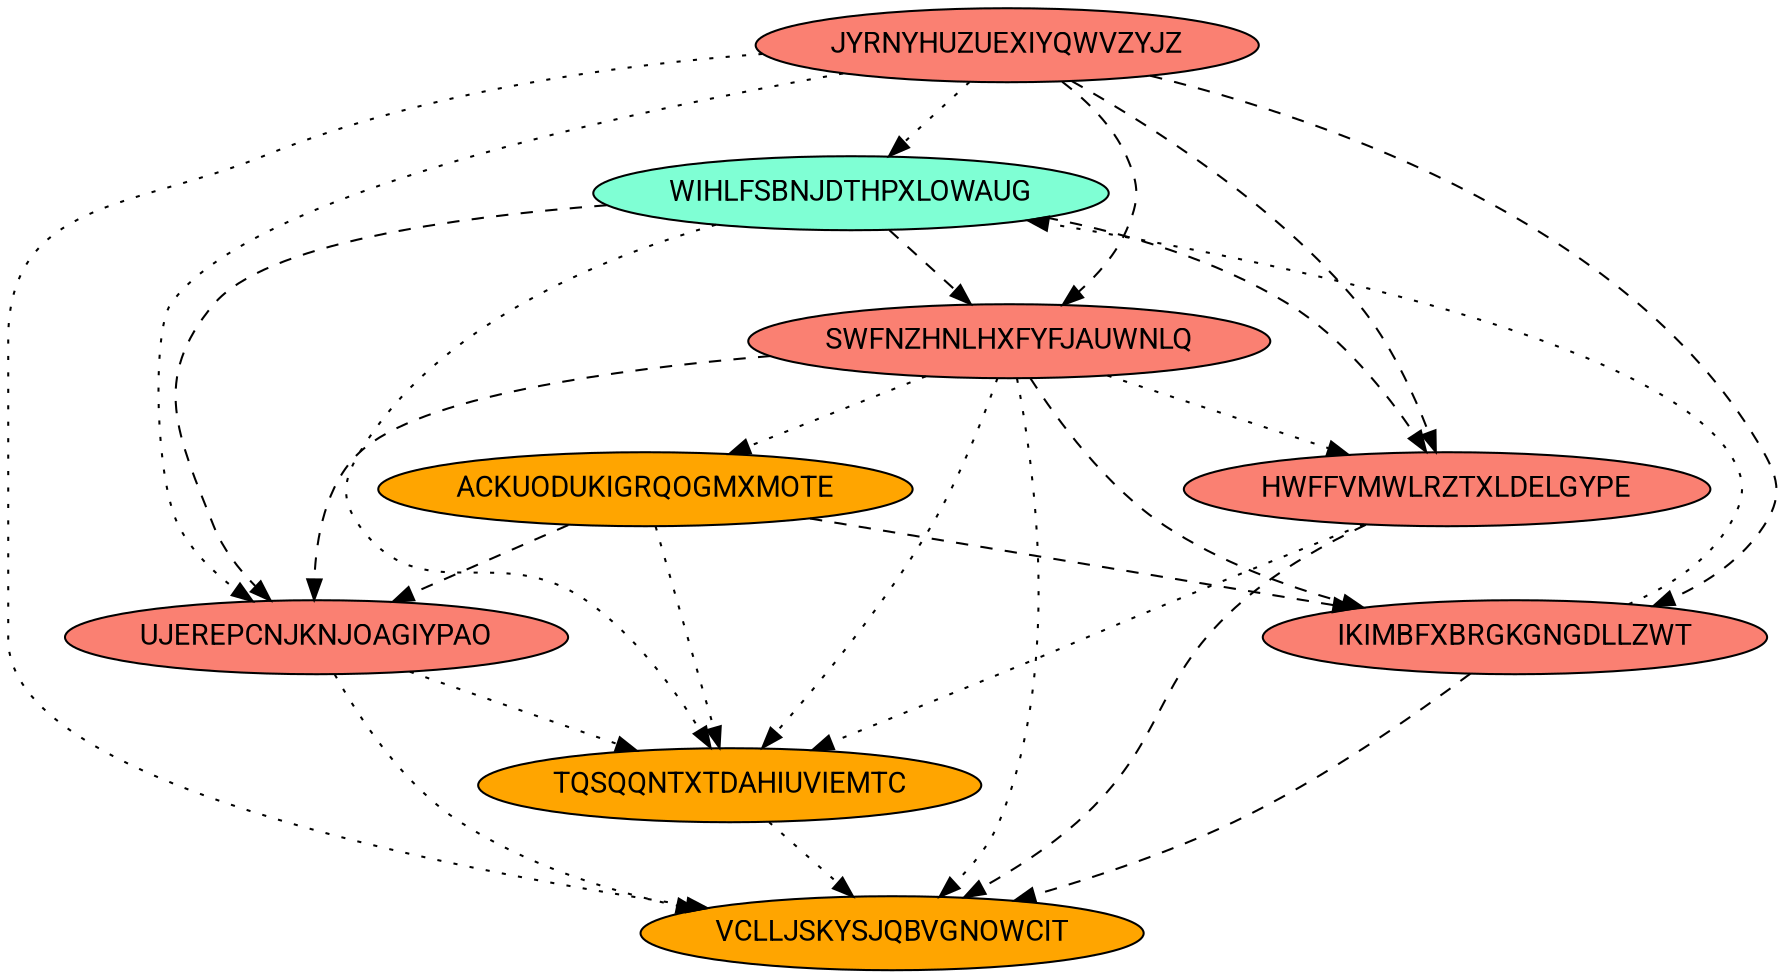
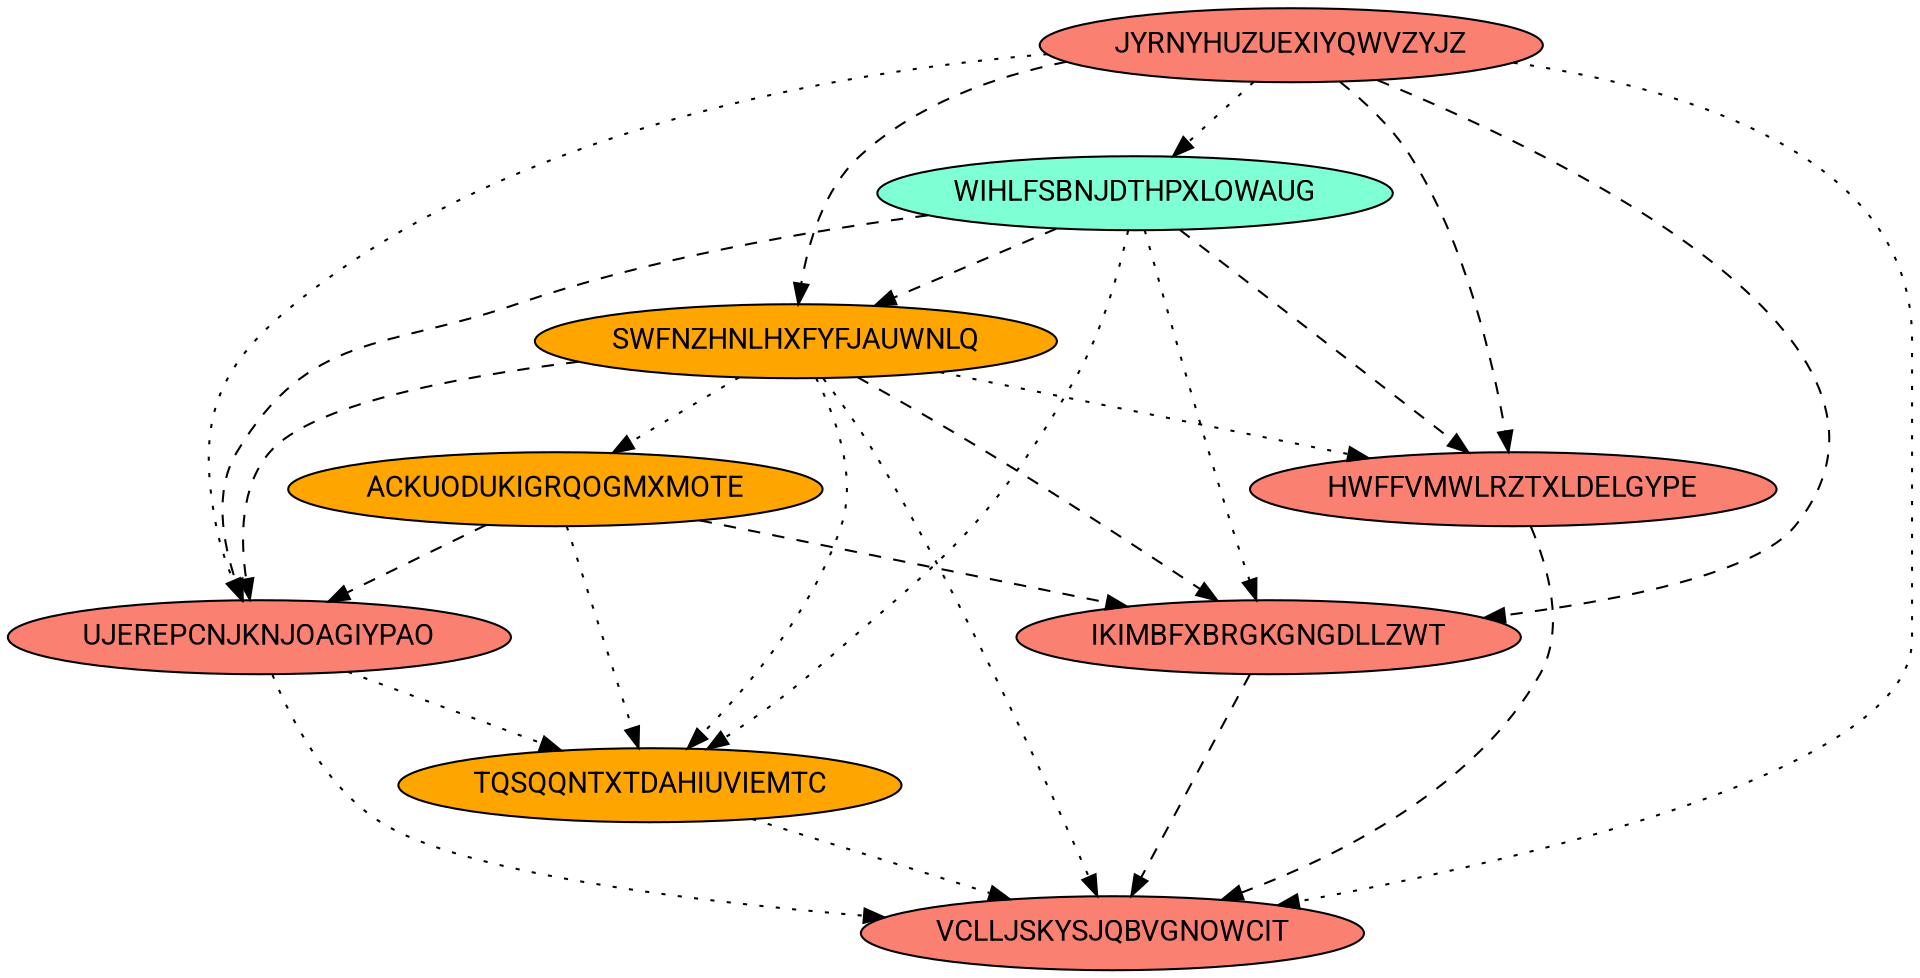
edge "IKIMBFXBRGKGNGDLLZWT" -> "WIHLFSBNJDTHPXLOWAUG": reversed
node "SWFNZHNLHXFYFJAUWNLQ": fillcolor salmon -> orange
edge "HWFFVMWLRZTXLDELGYPE" -> "TQSQQNTXTDAHIUVIEMTC": removed
node "VCLLJSKYSJQBVGNOWCIT": fillcolor orange -> salmon
